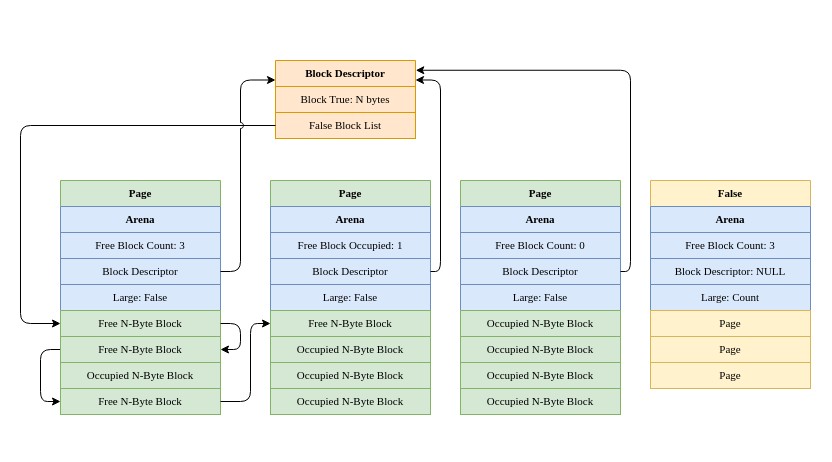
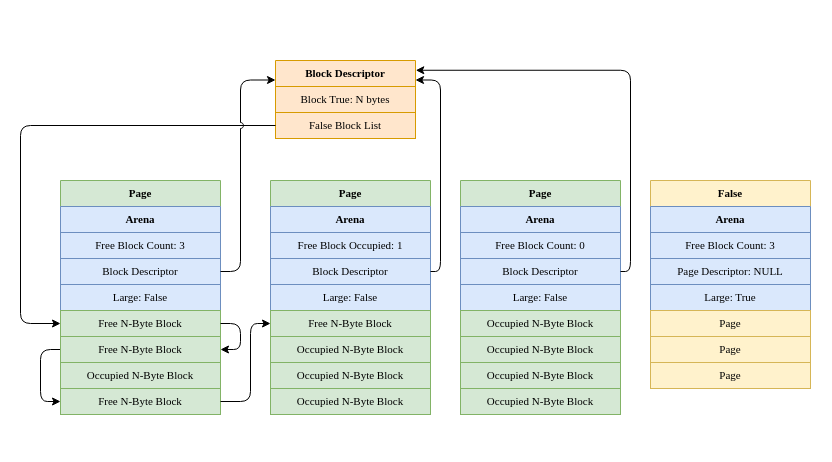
node "Block Descriptor: NULL": label "Block Descriptor: NULL" -> "Page Descriptor: NULL"
node "Large: Count": label "Large: Count" -> "Large: True"
